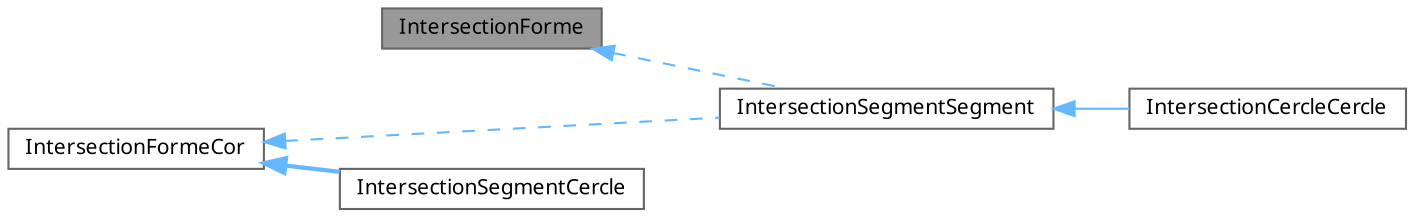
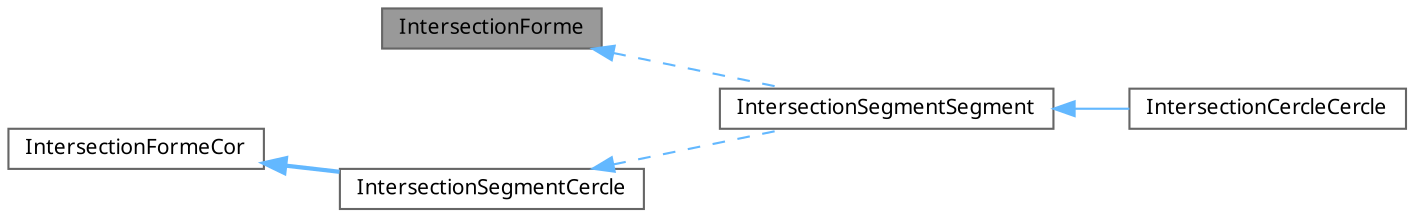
edge "IntersectionSegmentSegment" -> "IntersectionFormeCor": now "IntersectionSegmentSegment" -> "IntersectionSegmentCercle"
